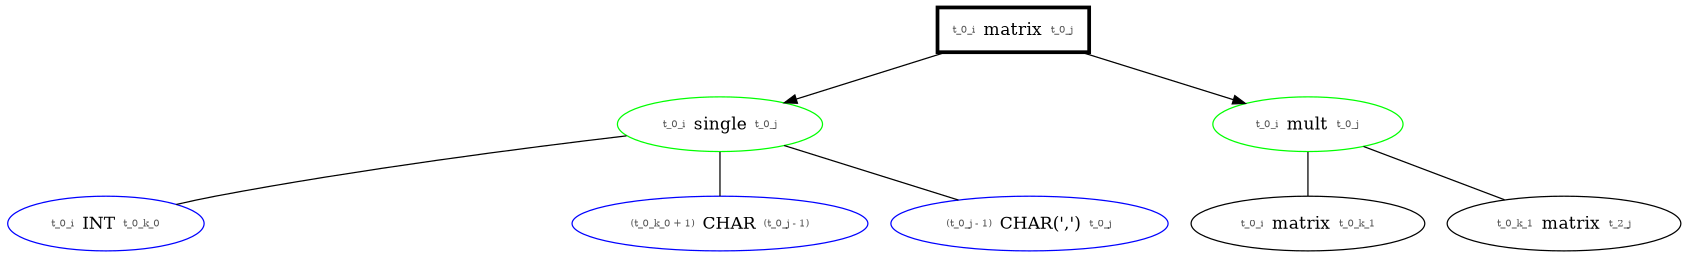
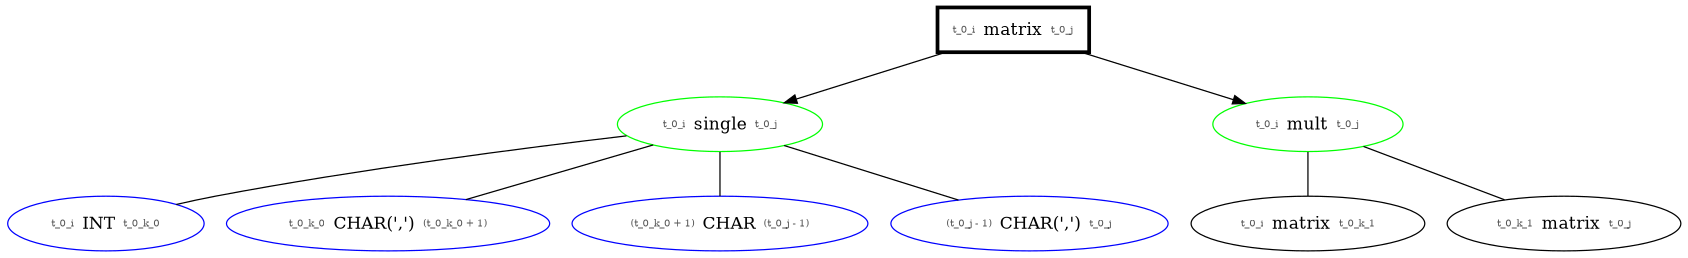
node "t_0_k_0": added
node "t_0_k_1": text "t_2_j" -> "t_0_j"
